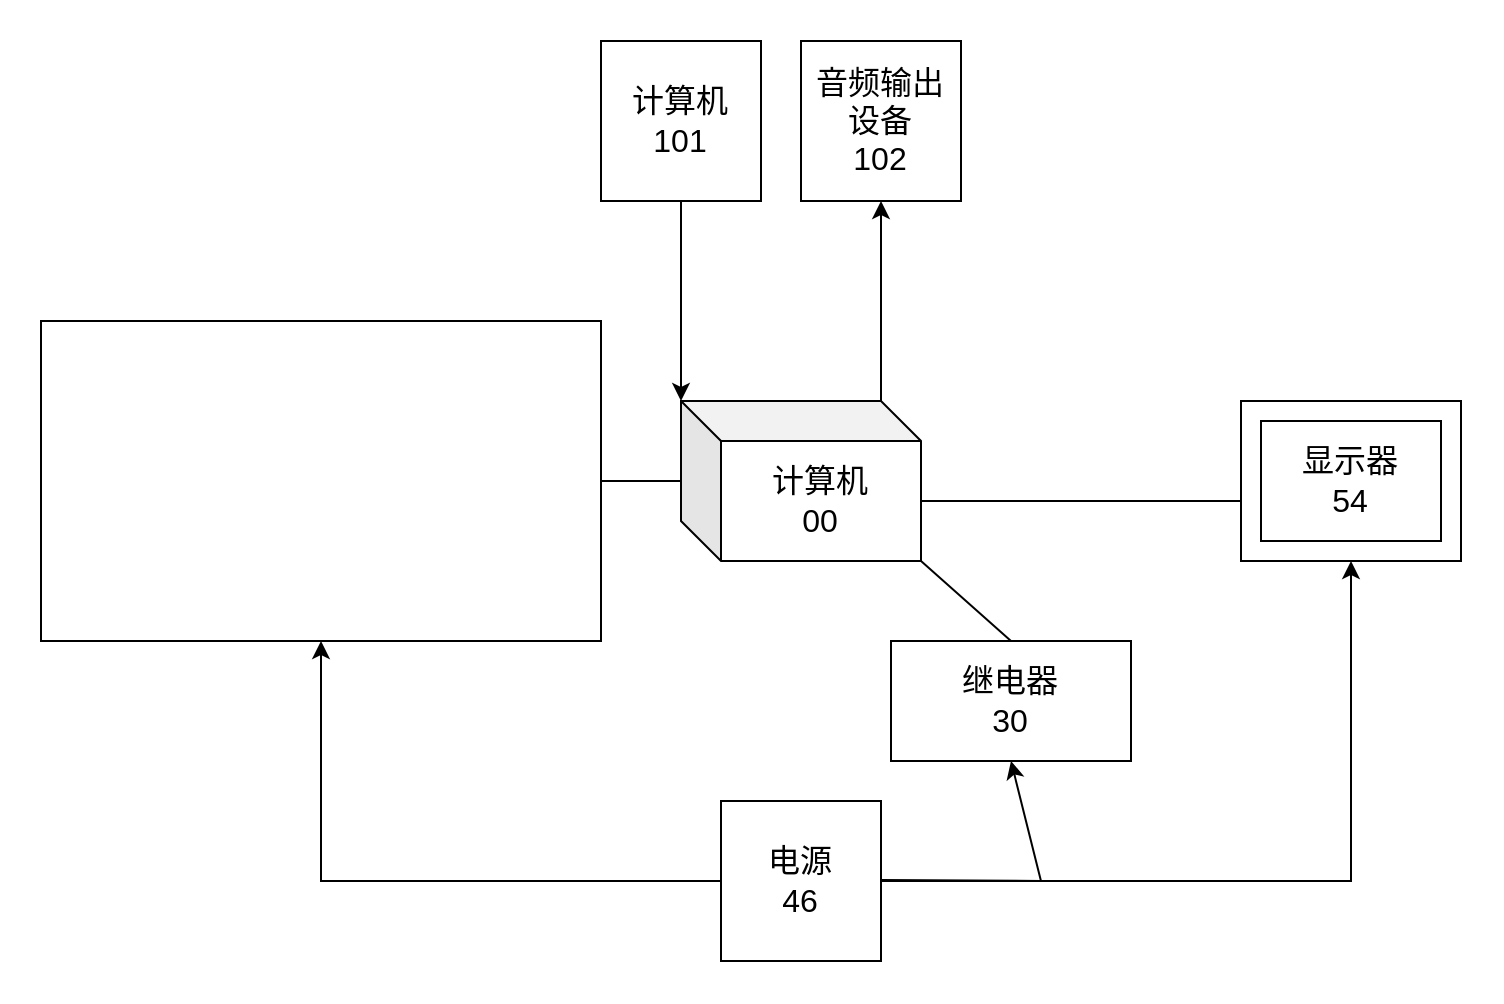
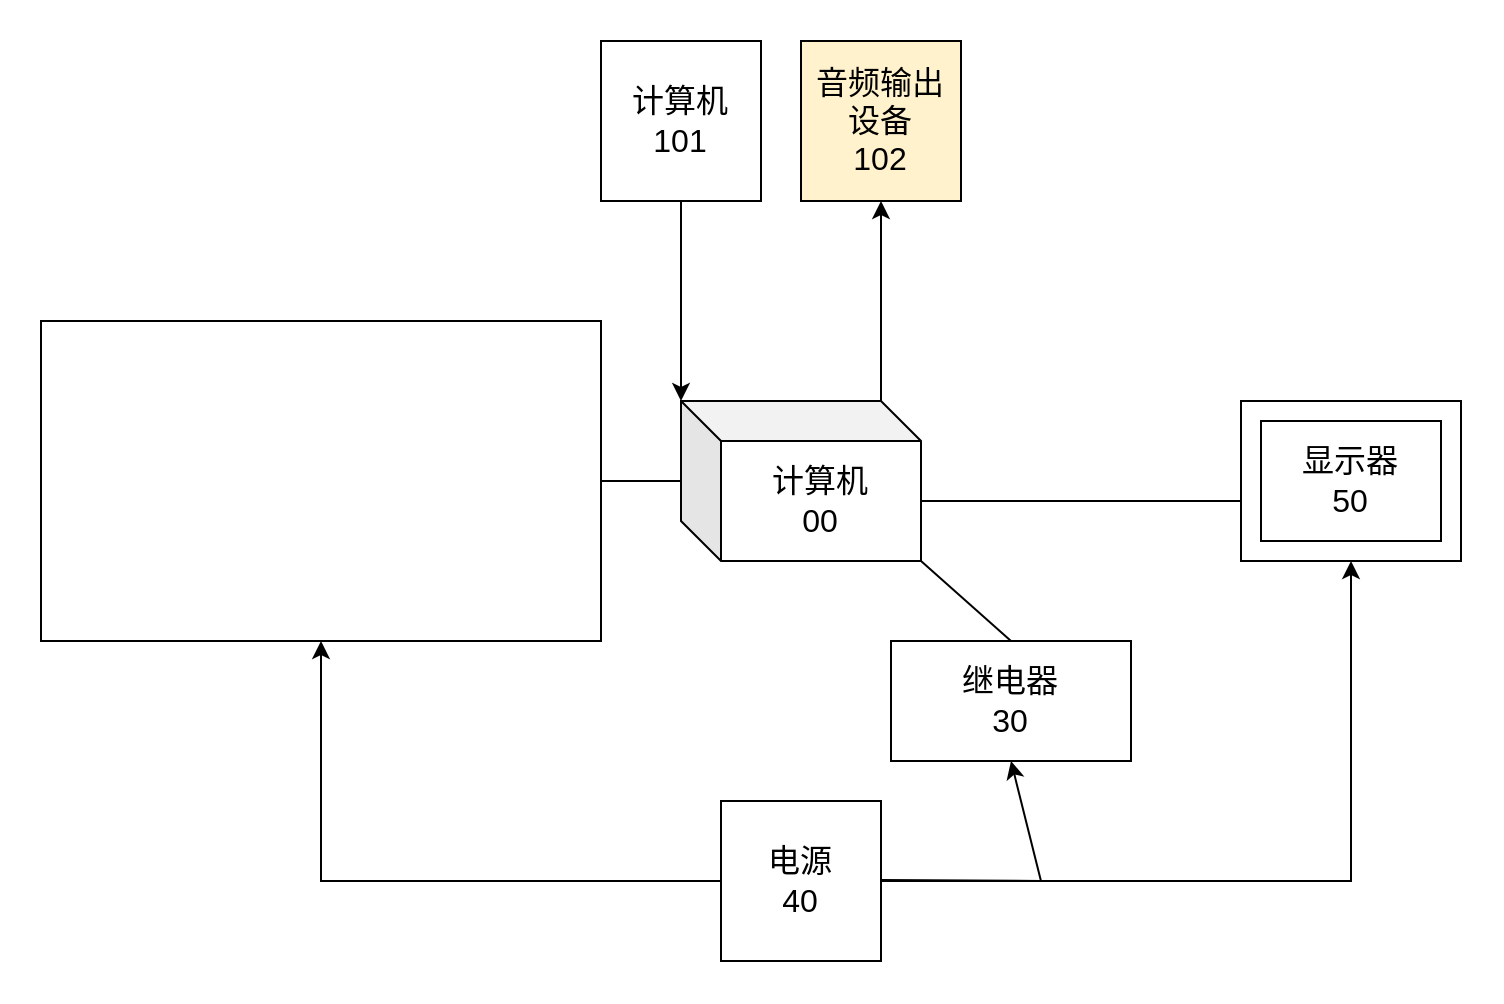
node "音频输出设备 102": fillcolor #ffffff -> #fff2cc
node "显示器 54": label "显示器 54" -> "显示器 50"
node "电源 46": label "电源 46" -> "电源 40"
